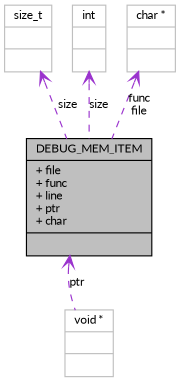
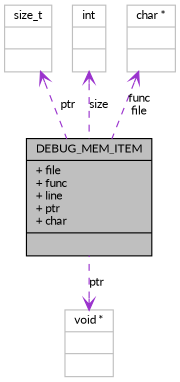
edge "DEBUG_MEM_ITEM" -> "size_t": label "size" -> "ptr"
edge "void *" -> "DEBUG_MEM_ITEM": reversed
